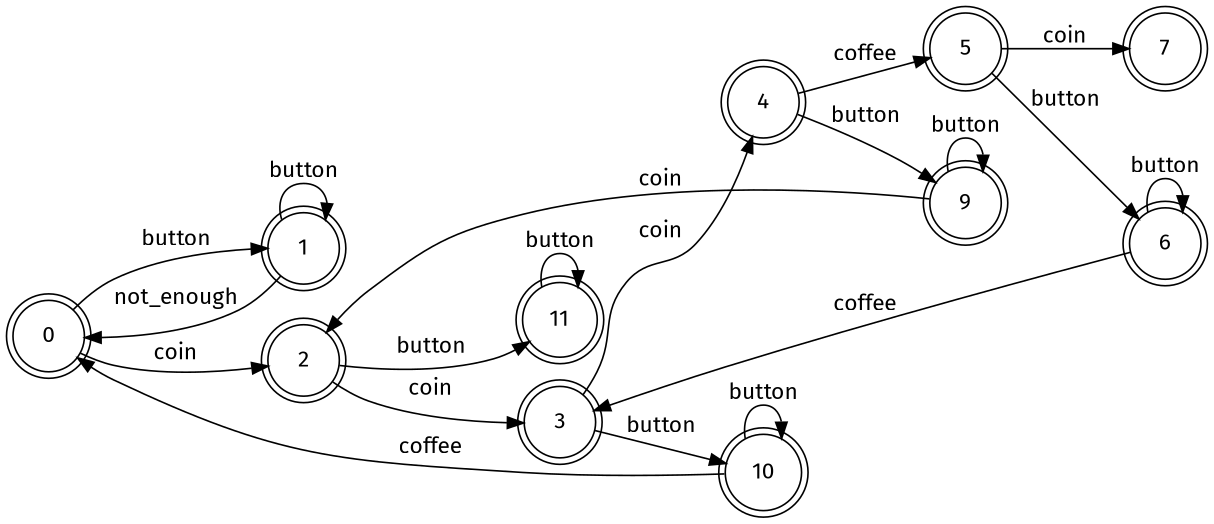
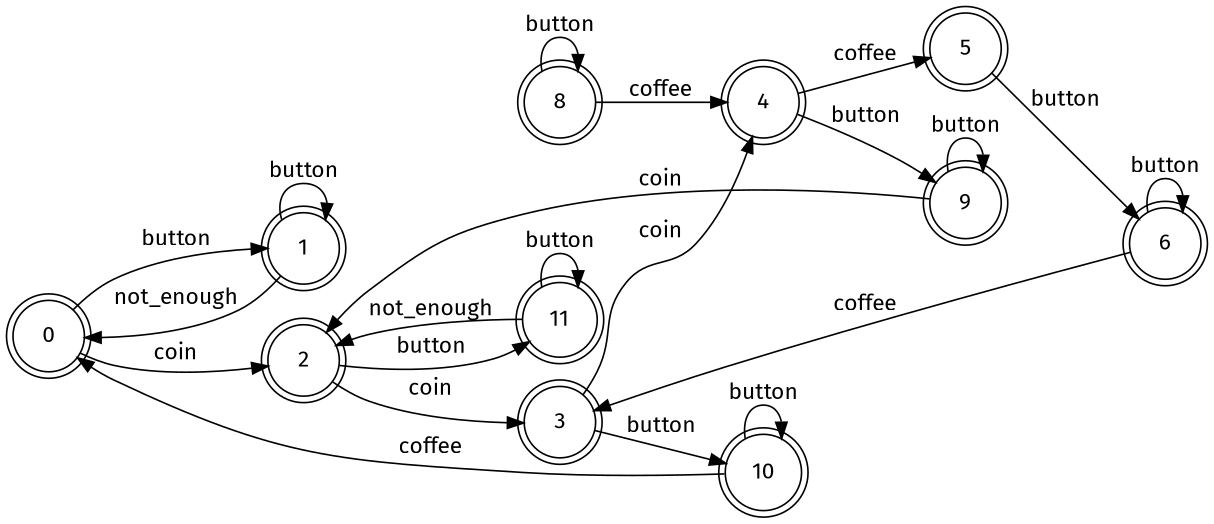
node "7": removed
node "8": added
edge "11" -> "2": added, label "not_enough"
